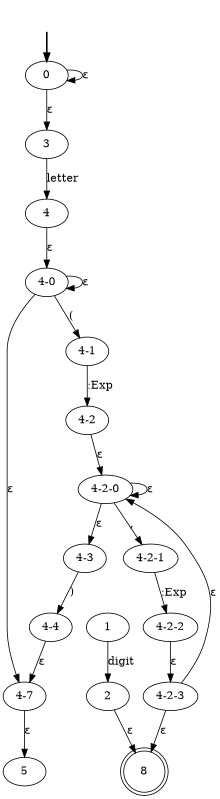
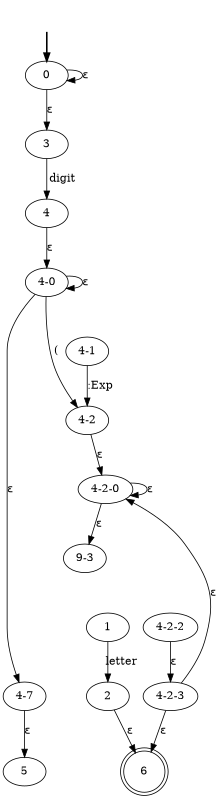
edge "3" -> "4": label "letter" -> "digit"
edge "4-0" -> "4-1": now "4-0" -> "4-2"
node "4-3": label "4-3" -> "9-3"
node "4-2-1": removed
node "4-4": removed
edge "1" -> "2": label "digit" -> "letter"
node "8": label "8" -> "6"
